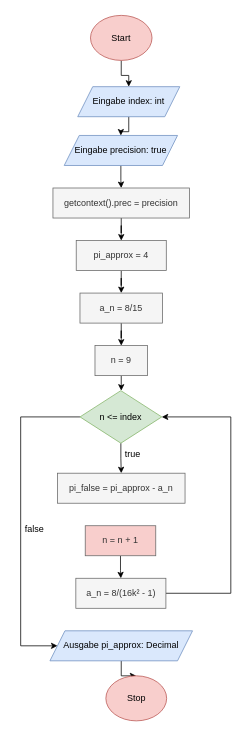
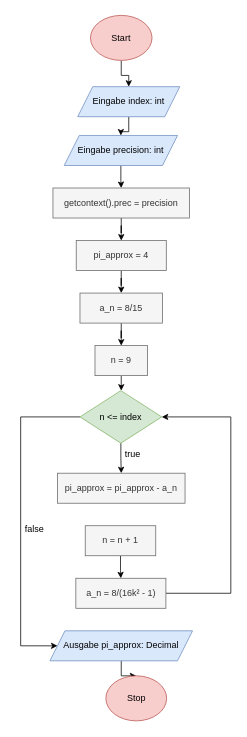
node "Eingabe precision: true": label "Eingabe precision: true" -> "Eingabe precision: int"
node "pi_false = pi_approx - a_n": label "pi_false = pi_approx - a_n" -> "pi_approx = pi_approx - a_n"
node "n = n + 1": fillcolor #f8cecc -> #f5f5f5
